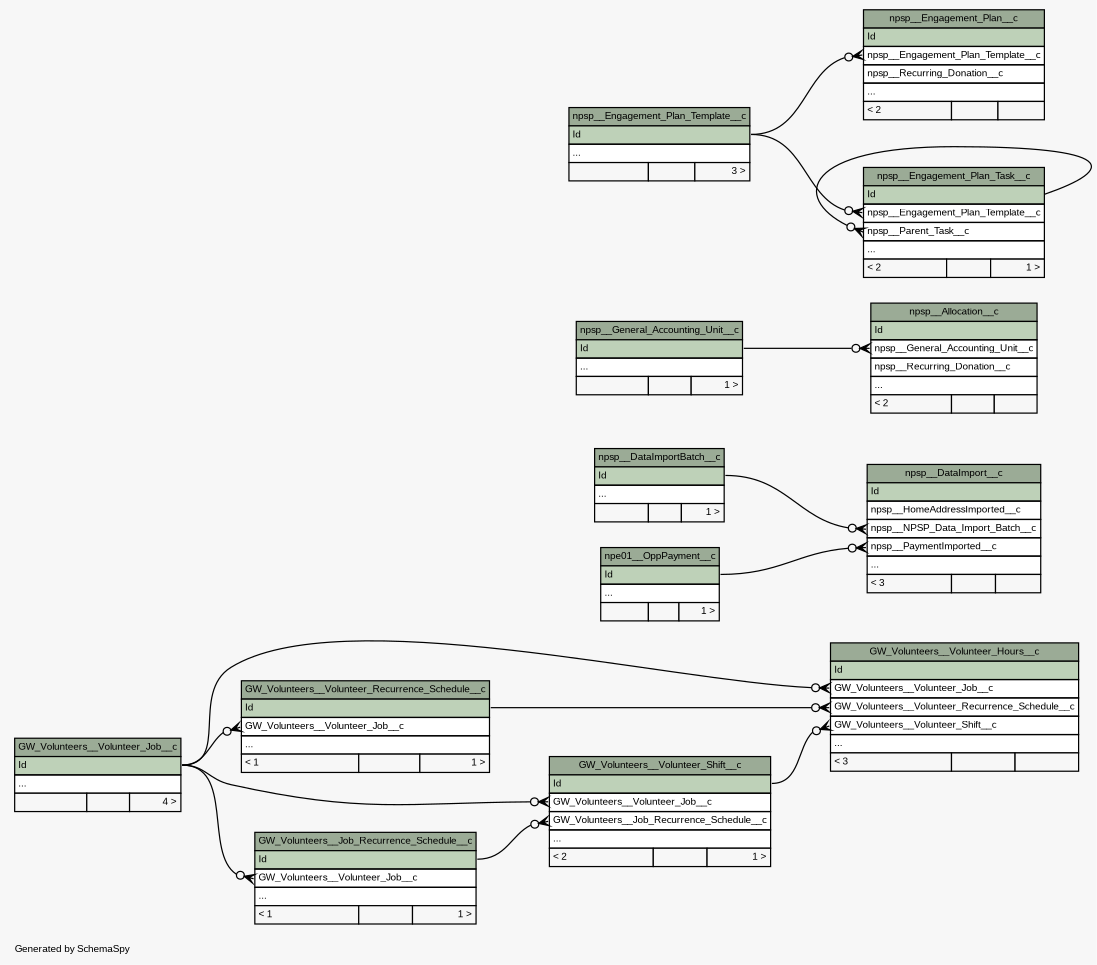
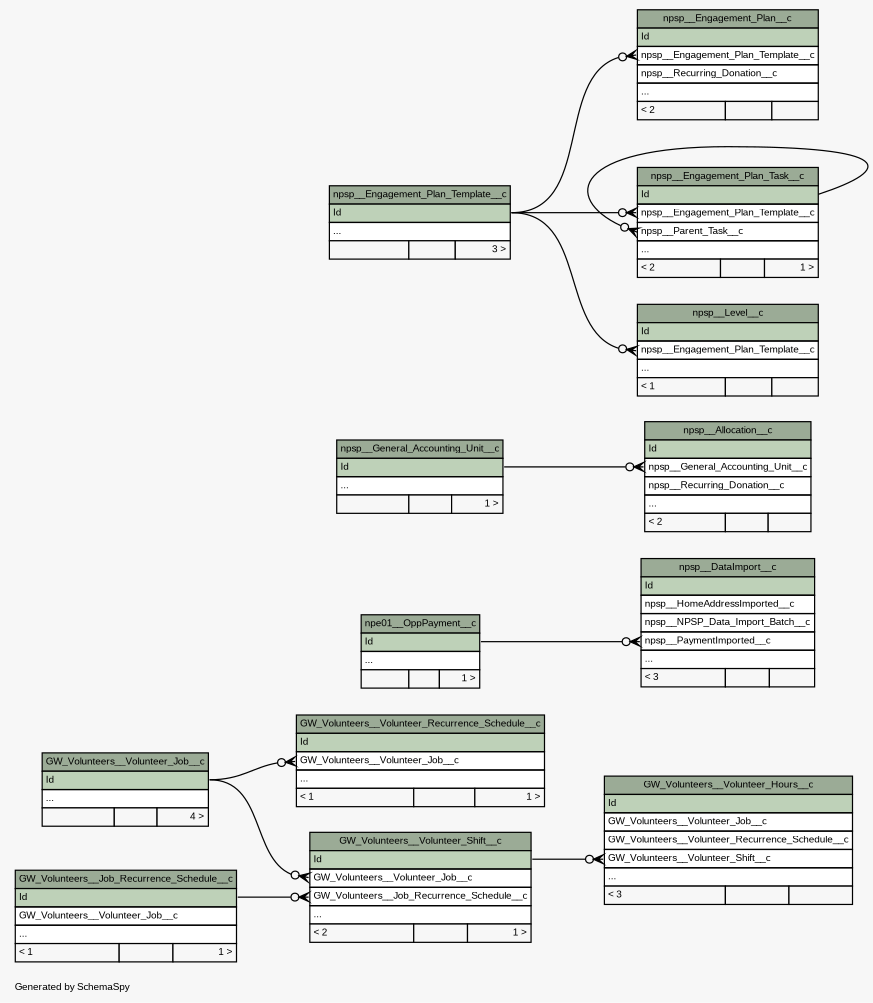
node "npsp__Level__c": added
node "npsp__DataImportBatch__c": removed
edge "GW_Volunteers__Volunteer_Job__c" -> "GW_Volunteers__Volunteer_Hours__c": removed
edge "GW_Volunteers__Volunteer_Recurrence_Schedule__c" -> "GW_Volunteers__Volunteer_Hours__c": removed
edge "GW_Volunteers__Volunteer_Job__c" -> "GW_Volunteers__Job_Recurrence_Schedule__c": removed
